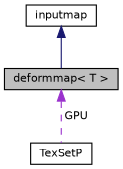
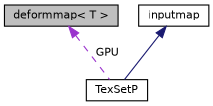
edge "deformmap< T >" -> "inputmap": now "TexSetP" -> "inputmap"
